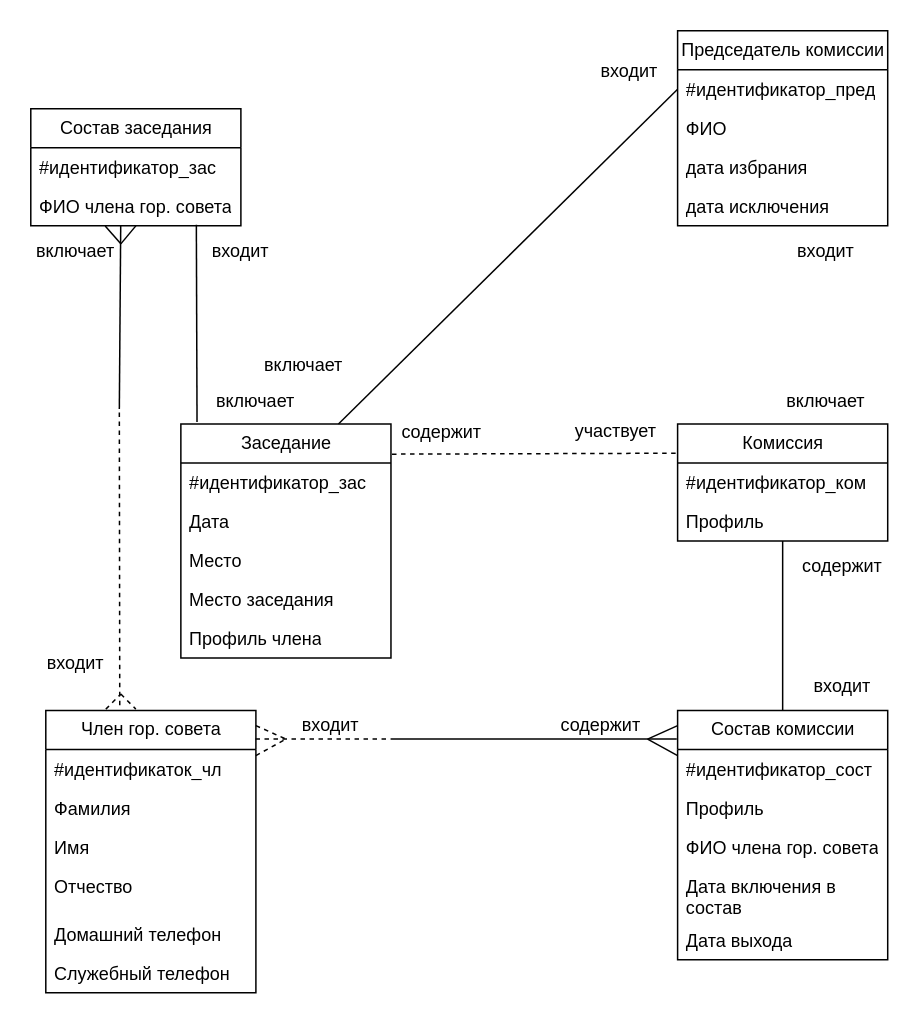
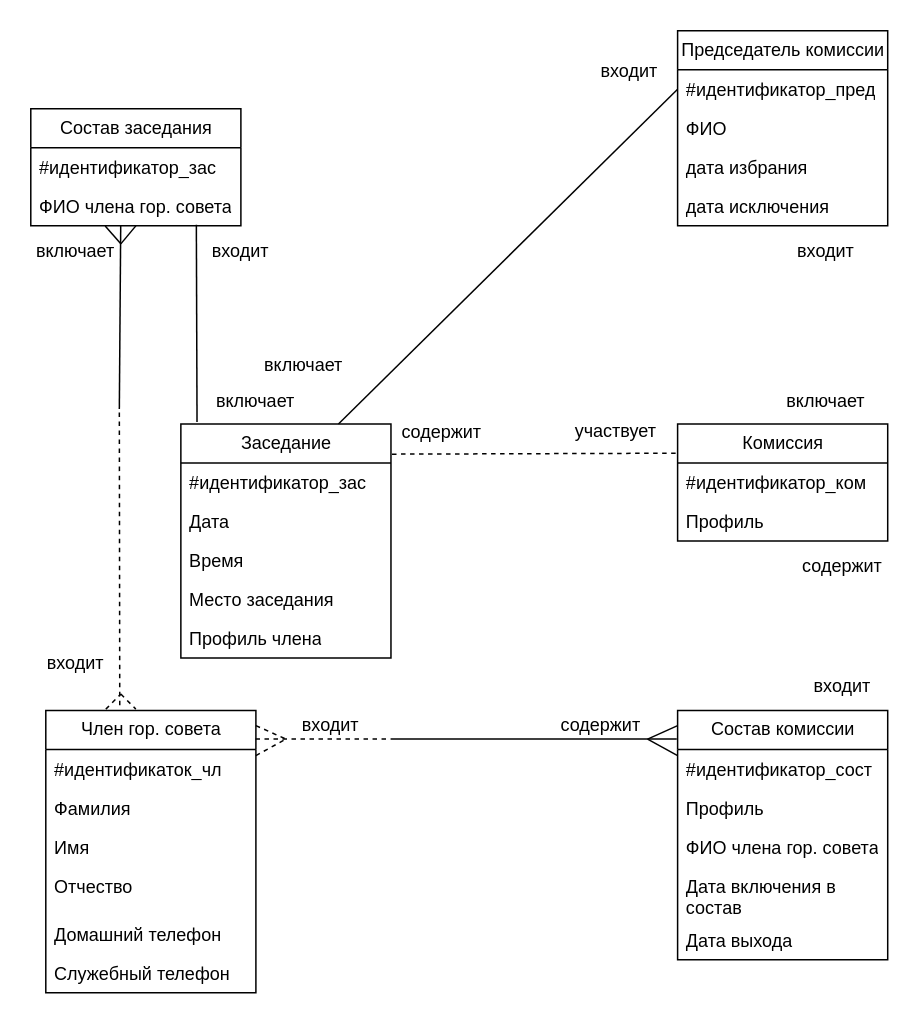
node "Место": label "Место" -> "Время"
edge "Комиссия" -- "Состав комиссии": removed
